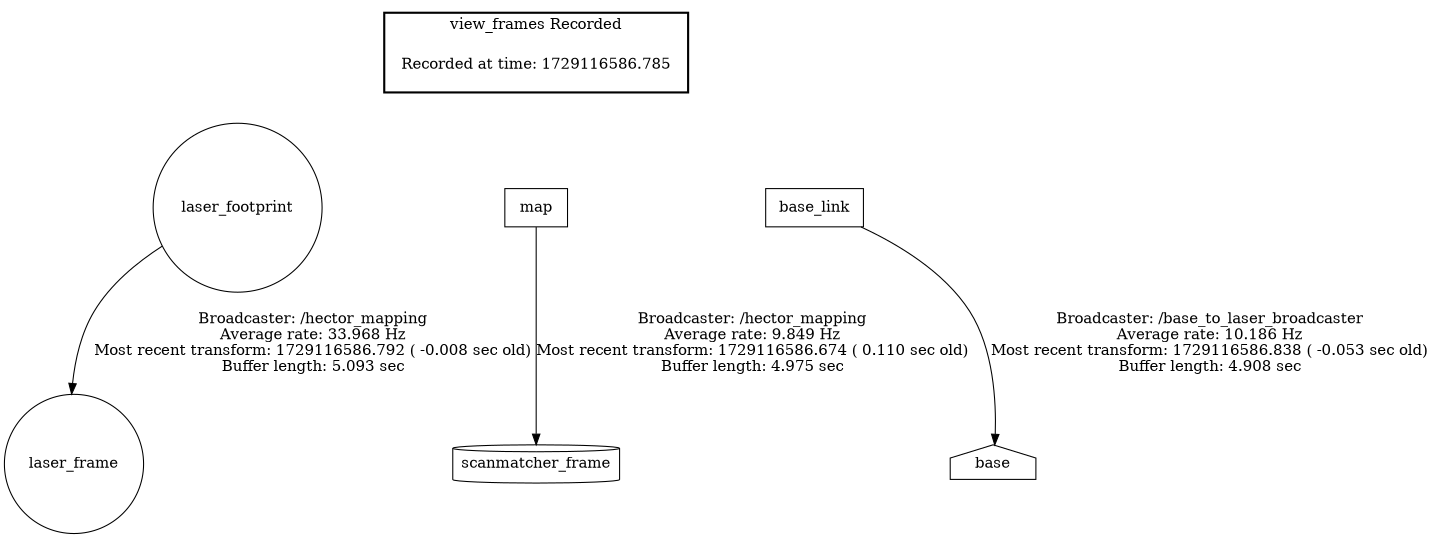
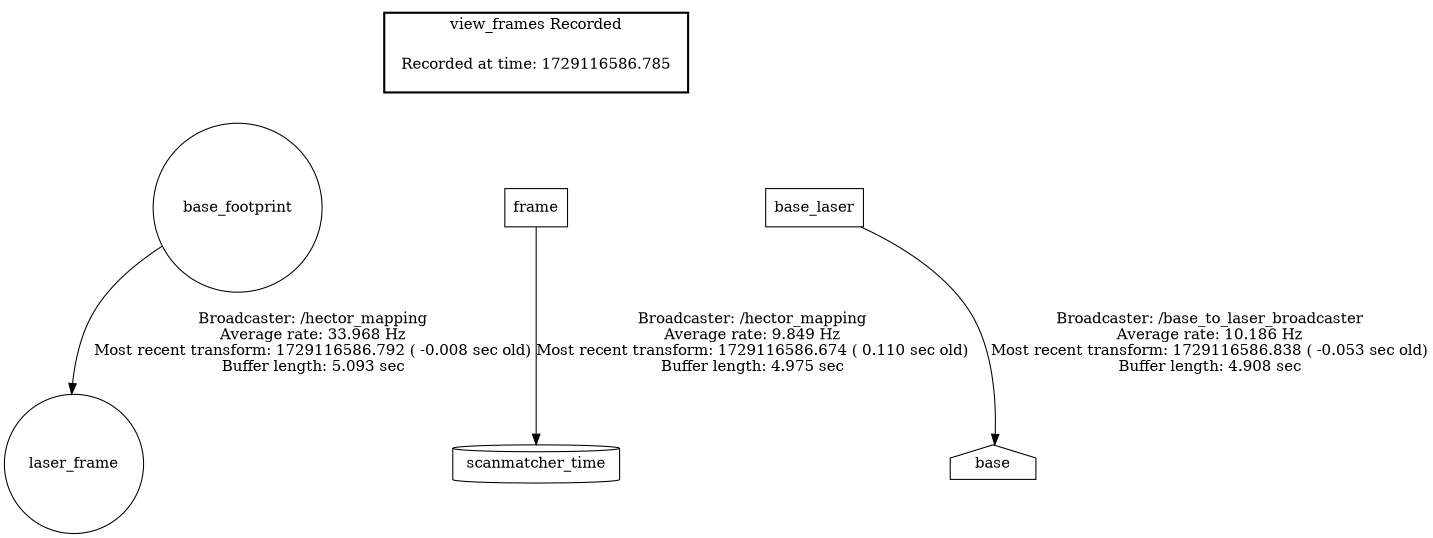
node "laser_footprint": label "laser_footprint" -> "base_footprint"
node "map": label "map" -> "frame"
node "base_link": label "base_link" -> "base_laser"
node "scanmatcher_frame": label "scanmatcher_frame" -> "scanmatcher_time"
